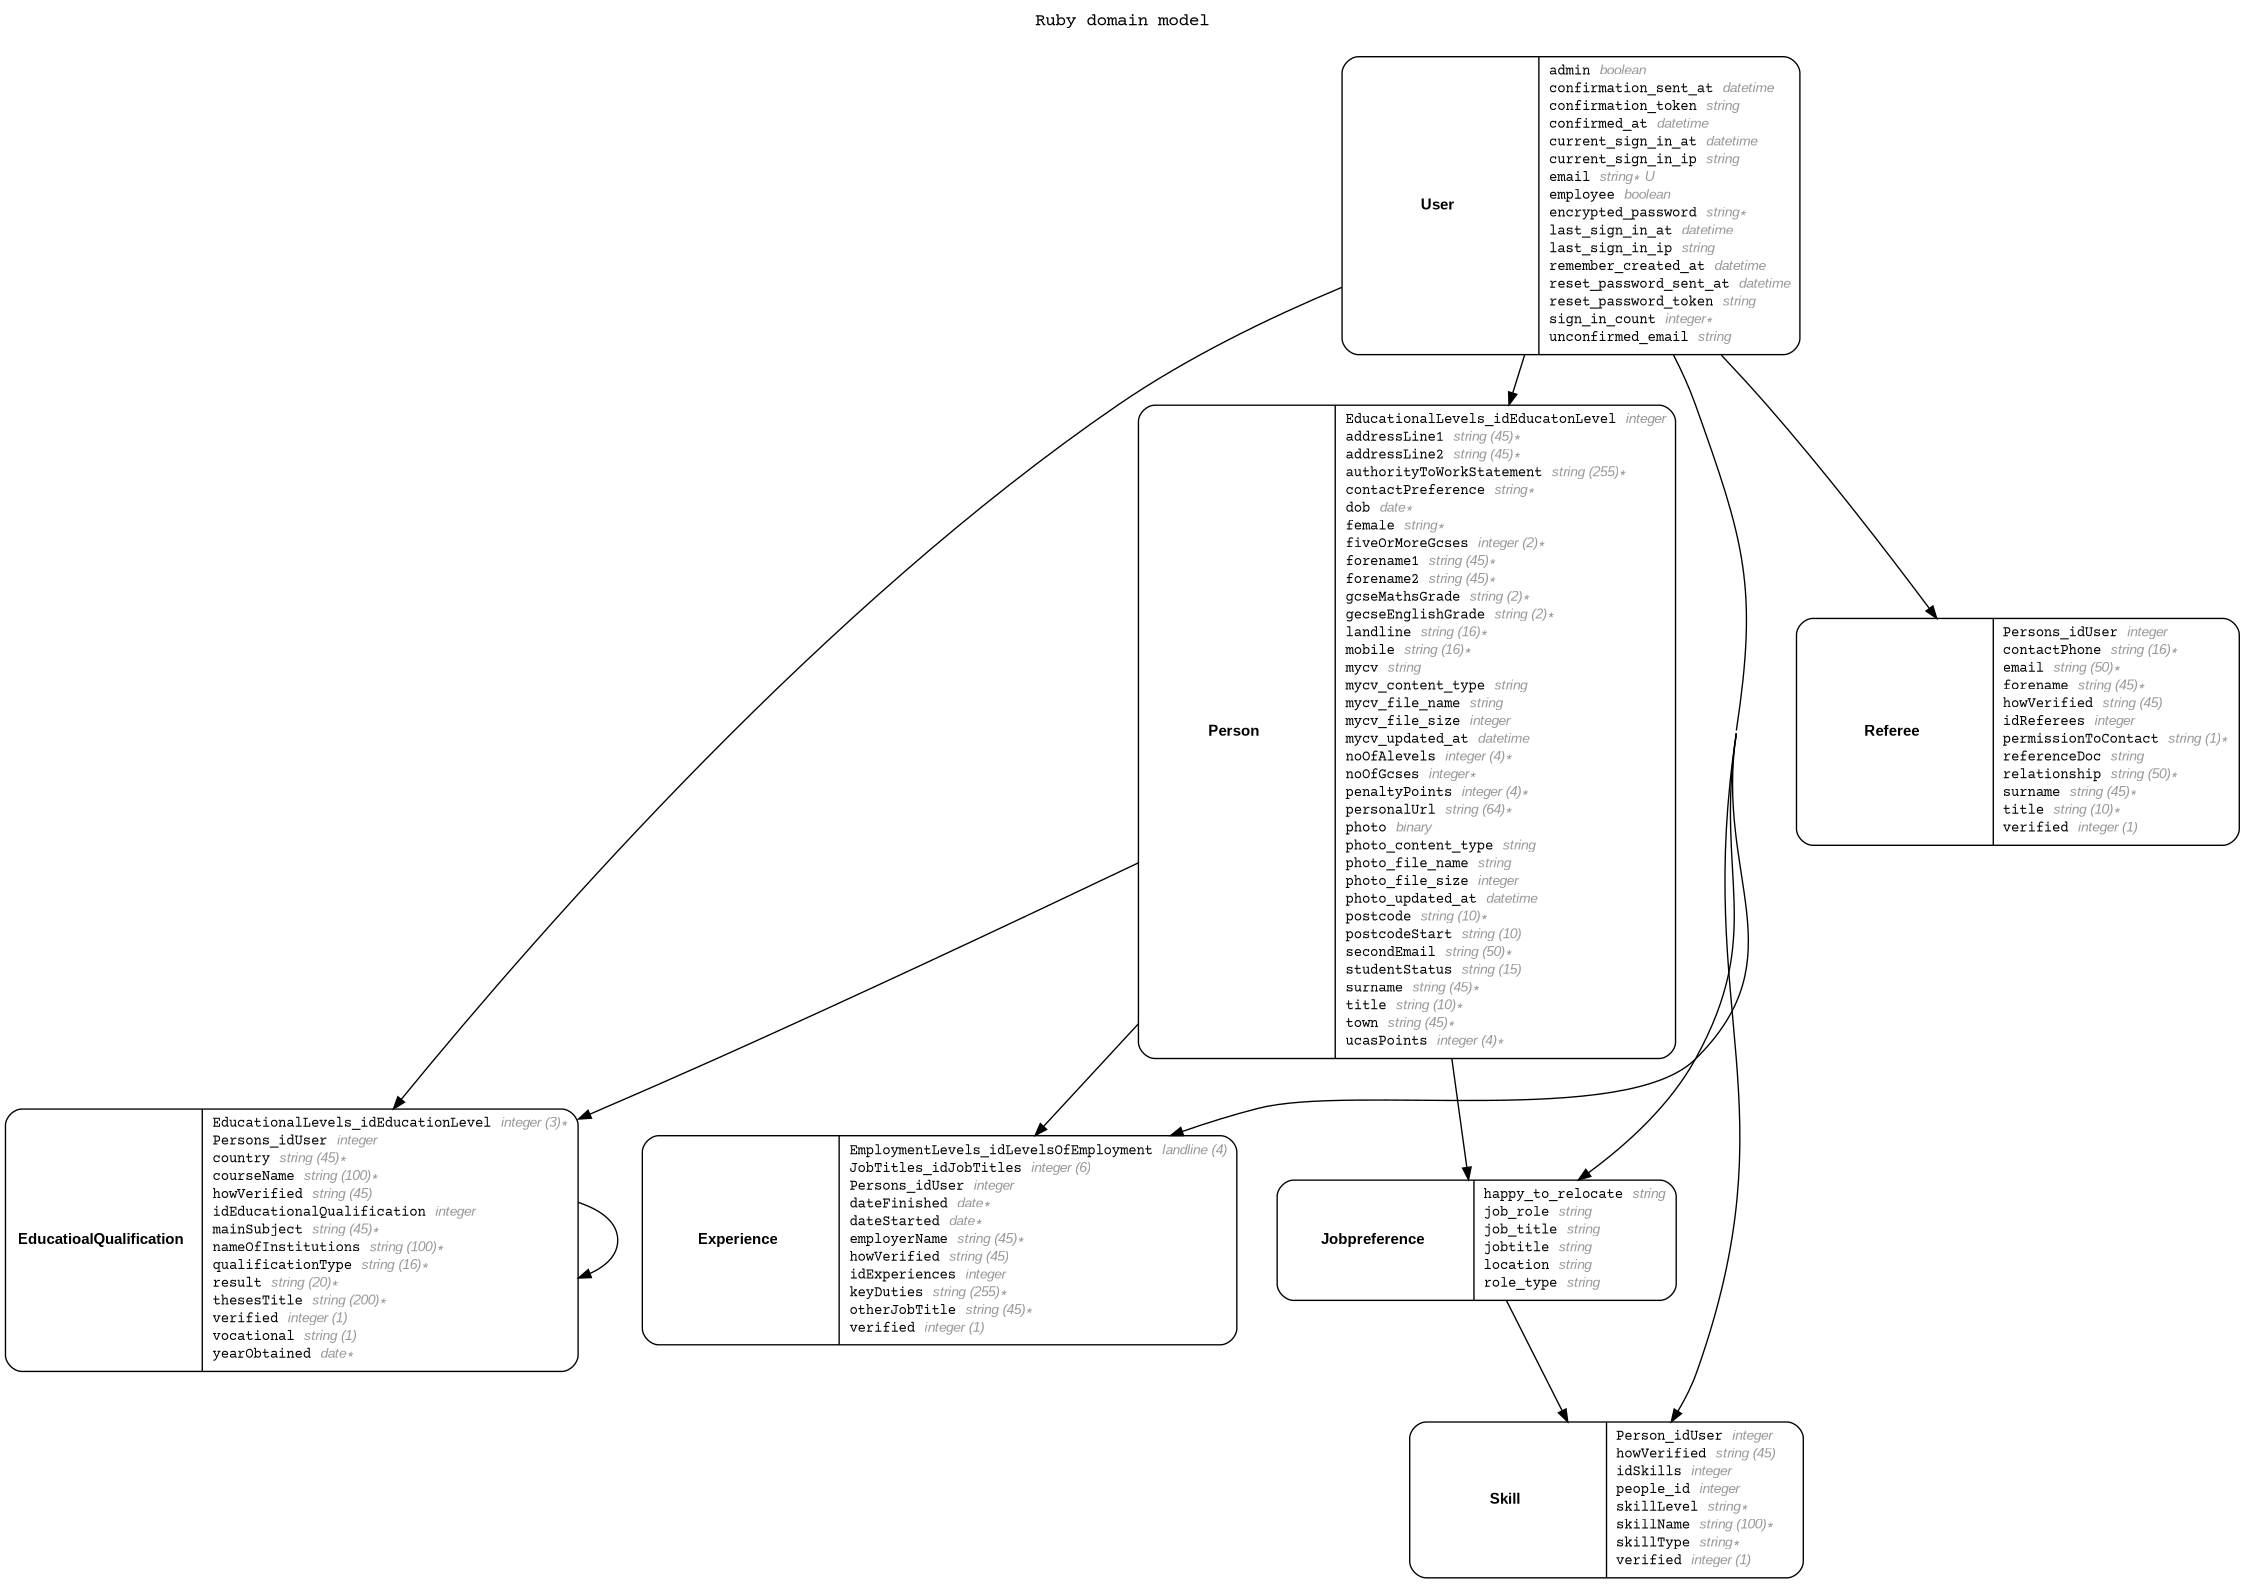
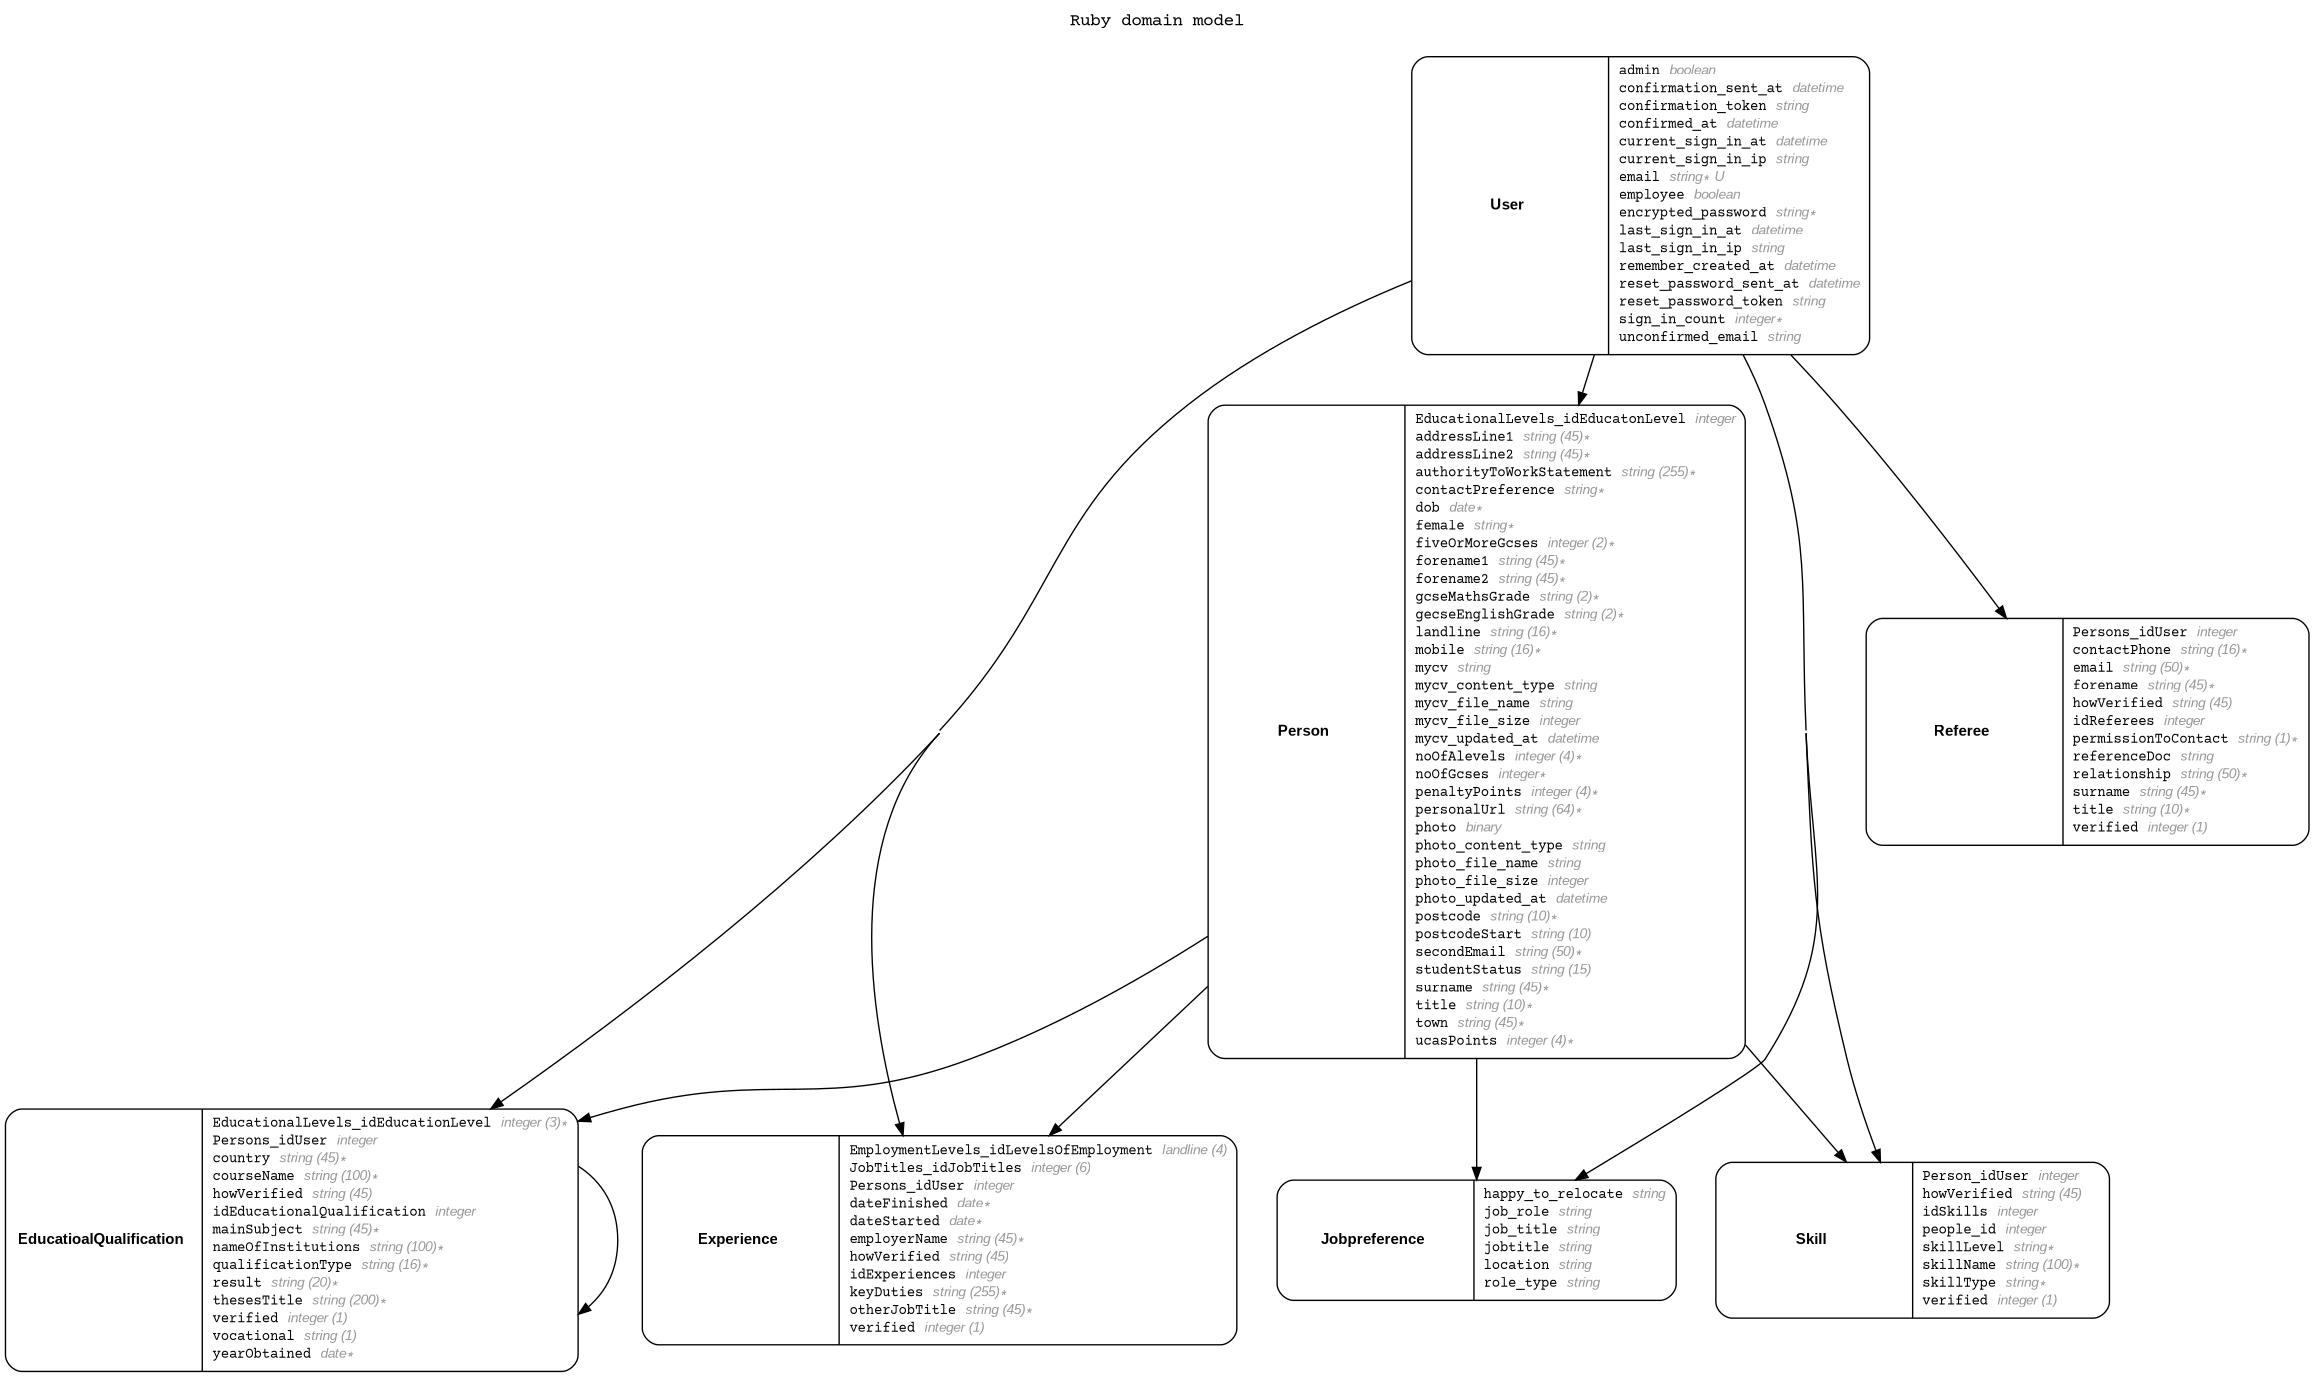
edge "Jobpreference" -- "Skill": now "Person" -- "Skill"
